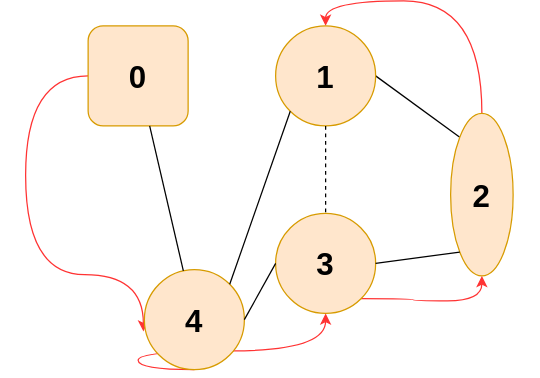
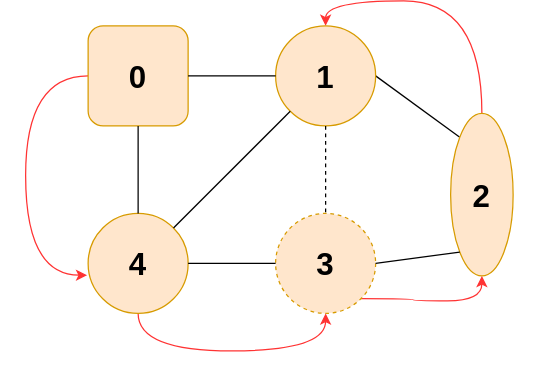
edge "0" -- "1": added
node "3": style solid -> dashed
node "4": moved (194, 319) -> (138, 263)
